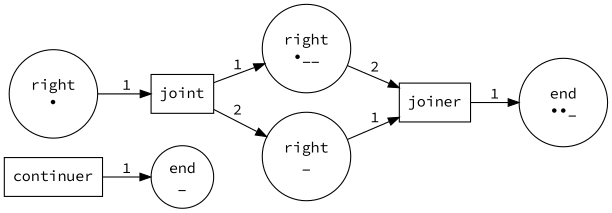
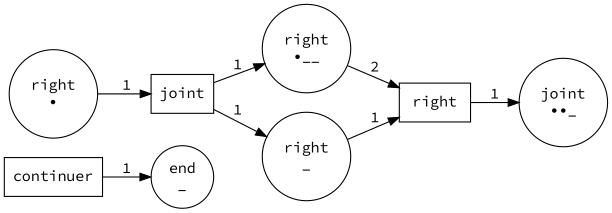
node "joiner": label "joiner" -> "right"
node "end ••_": label "end ••_" -> "joint ••_"
edge "joint" -> "right _": label "2" -> "1"
